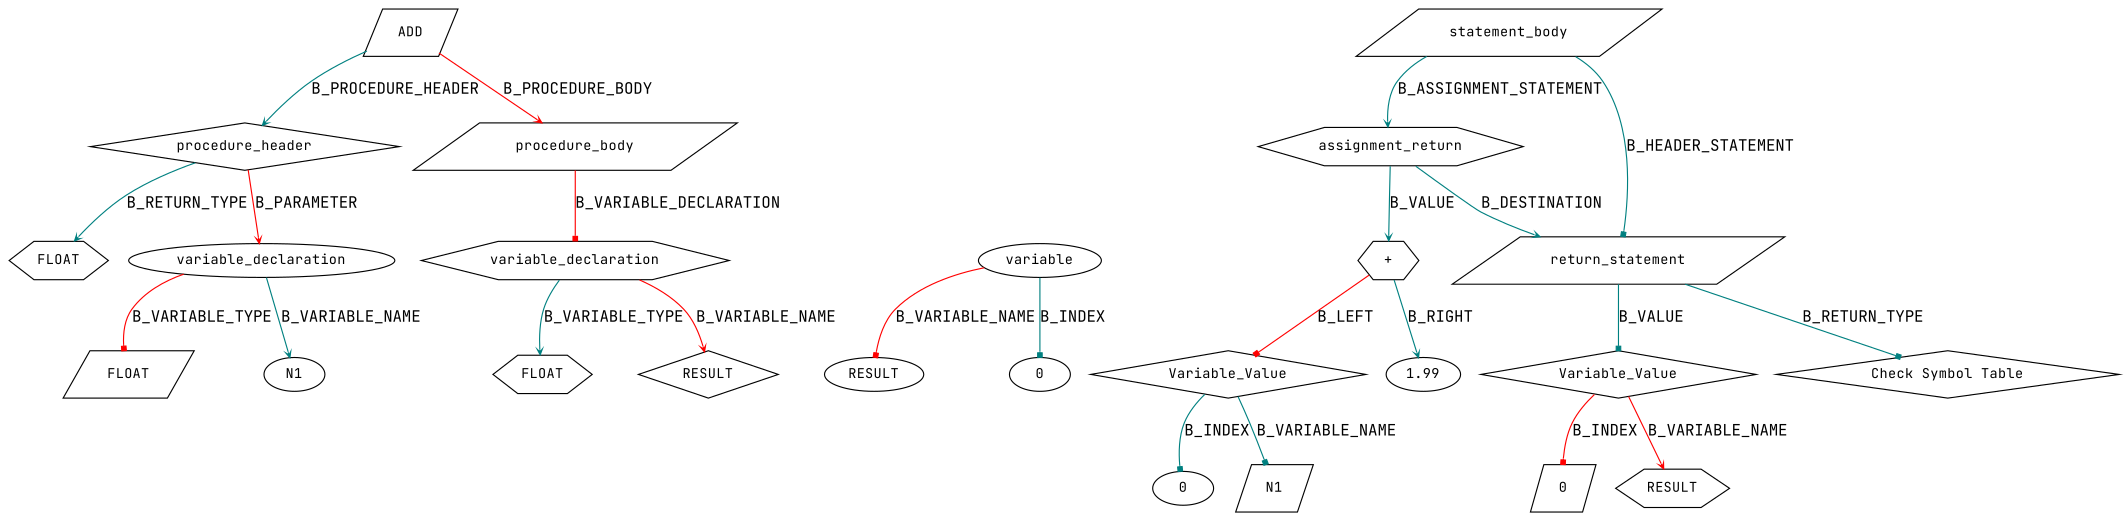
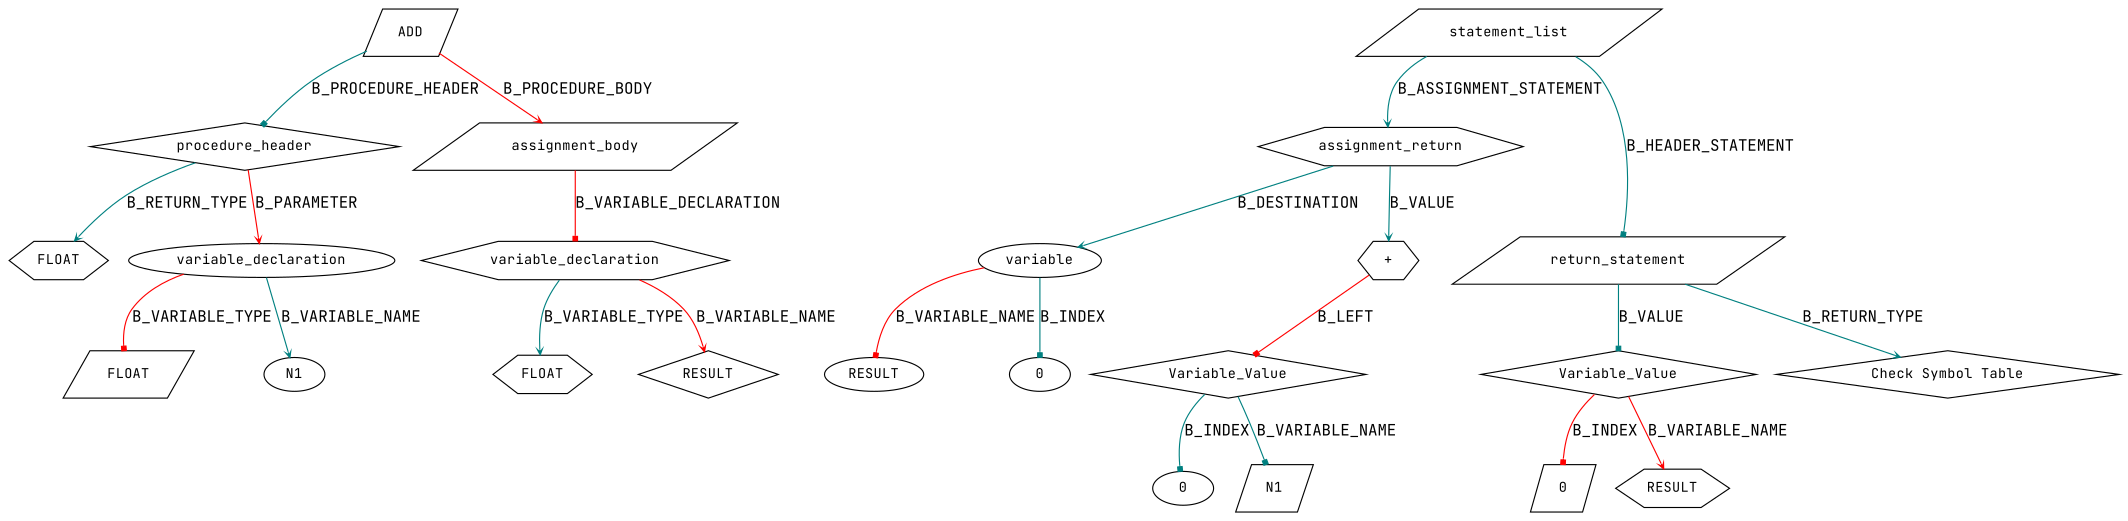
node "statement_body": label "statement_body" -> "statement_list"
edge "ADD" -> "procedure_header": arrowhead vee -> box
node "procedure_body": label "procedure_body" -> "assignment_body"
edge "assignment_return" -> "return_statement": now "assignment_return" -> "variable"
edge "return_statement" -> "Check Symbol Table": arrowhead box -> vee
node "1.99": removed
